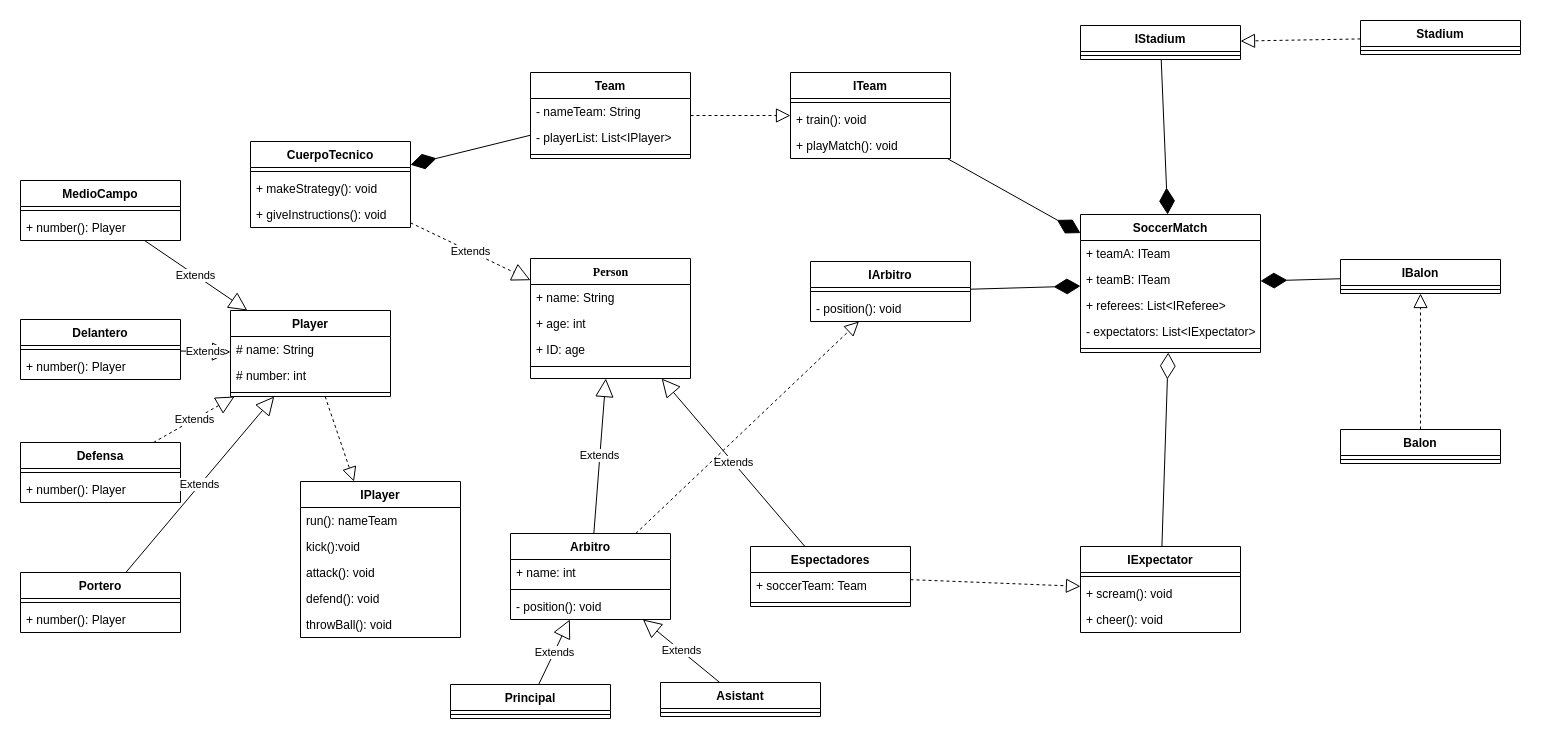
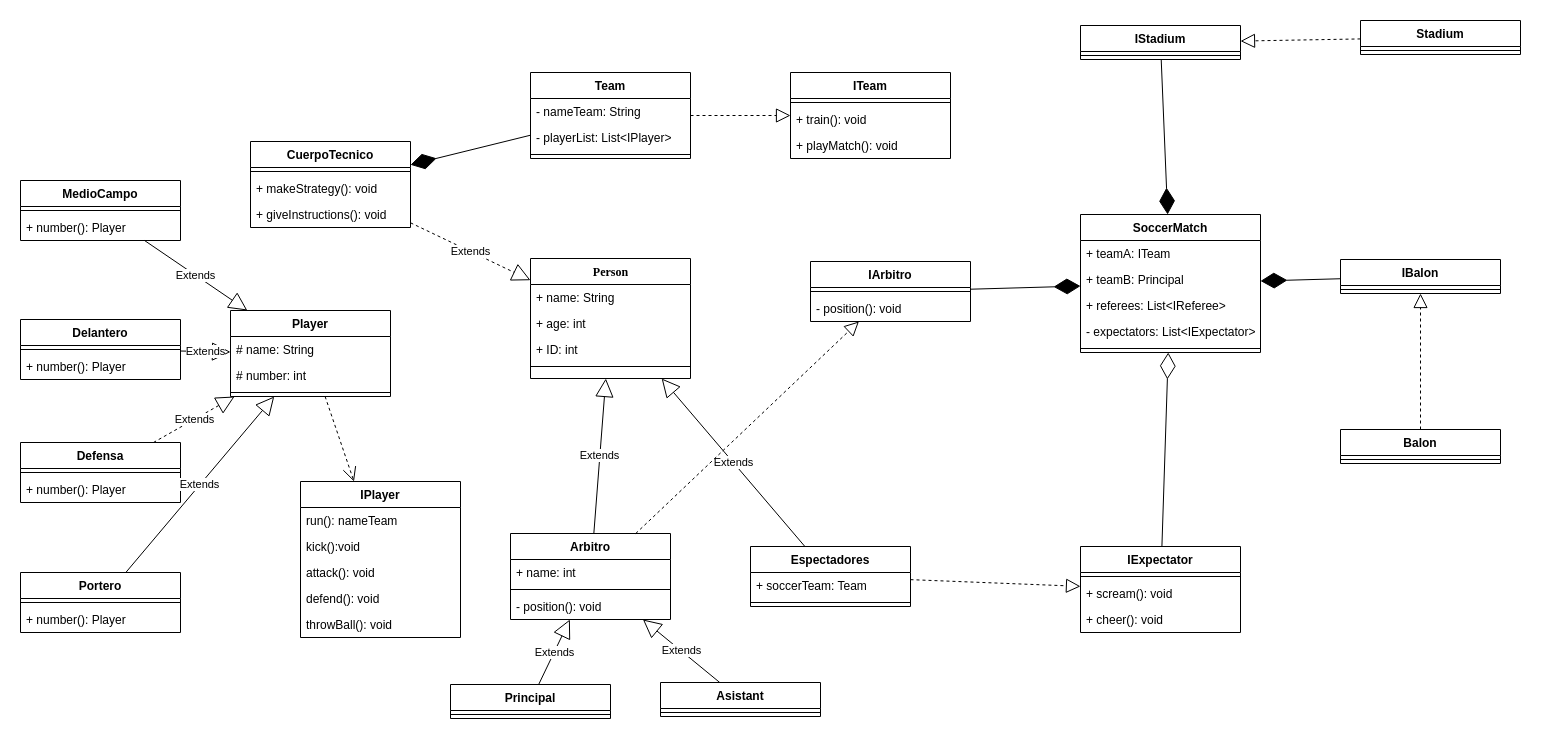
edge "ITeam" -> "SoccerMatch": removed
node "+ teamB: ITeam": label "+ teamB: ITeam" -> "+ teamB: Principal"
node "+ ID: age": label "+ ID: age" -> "+ ID: int"
edge "Player" -> "IPlayer": arrowhead block -> open
